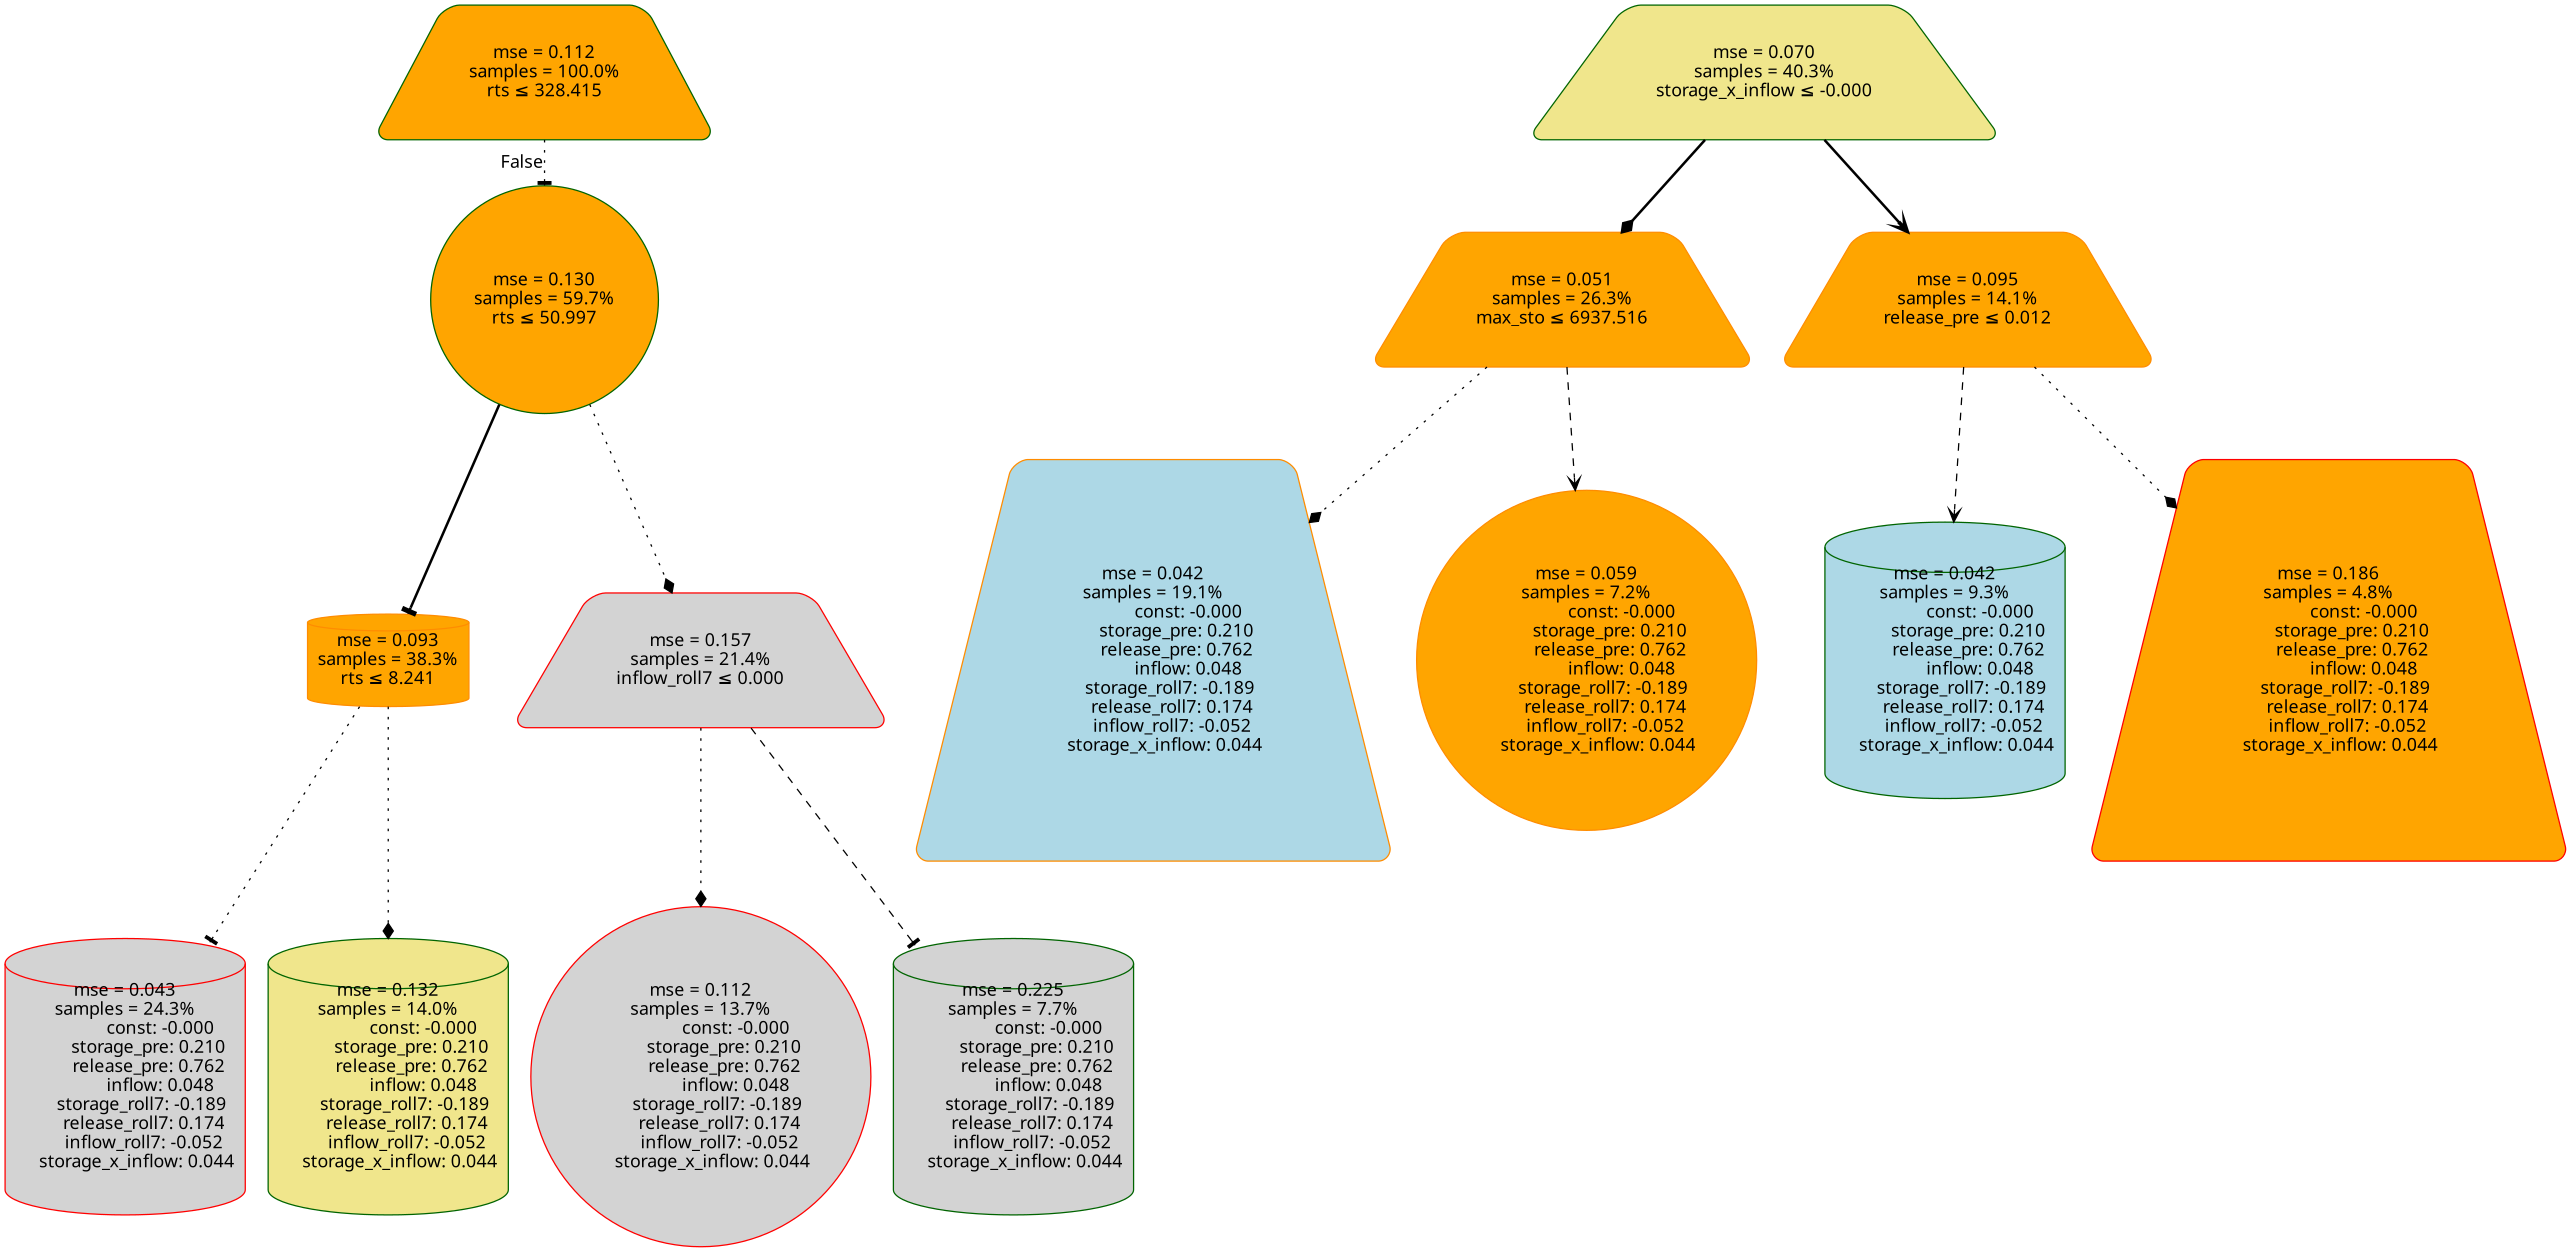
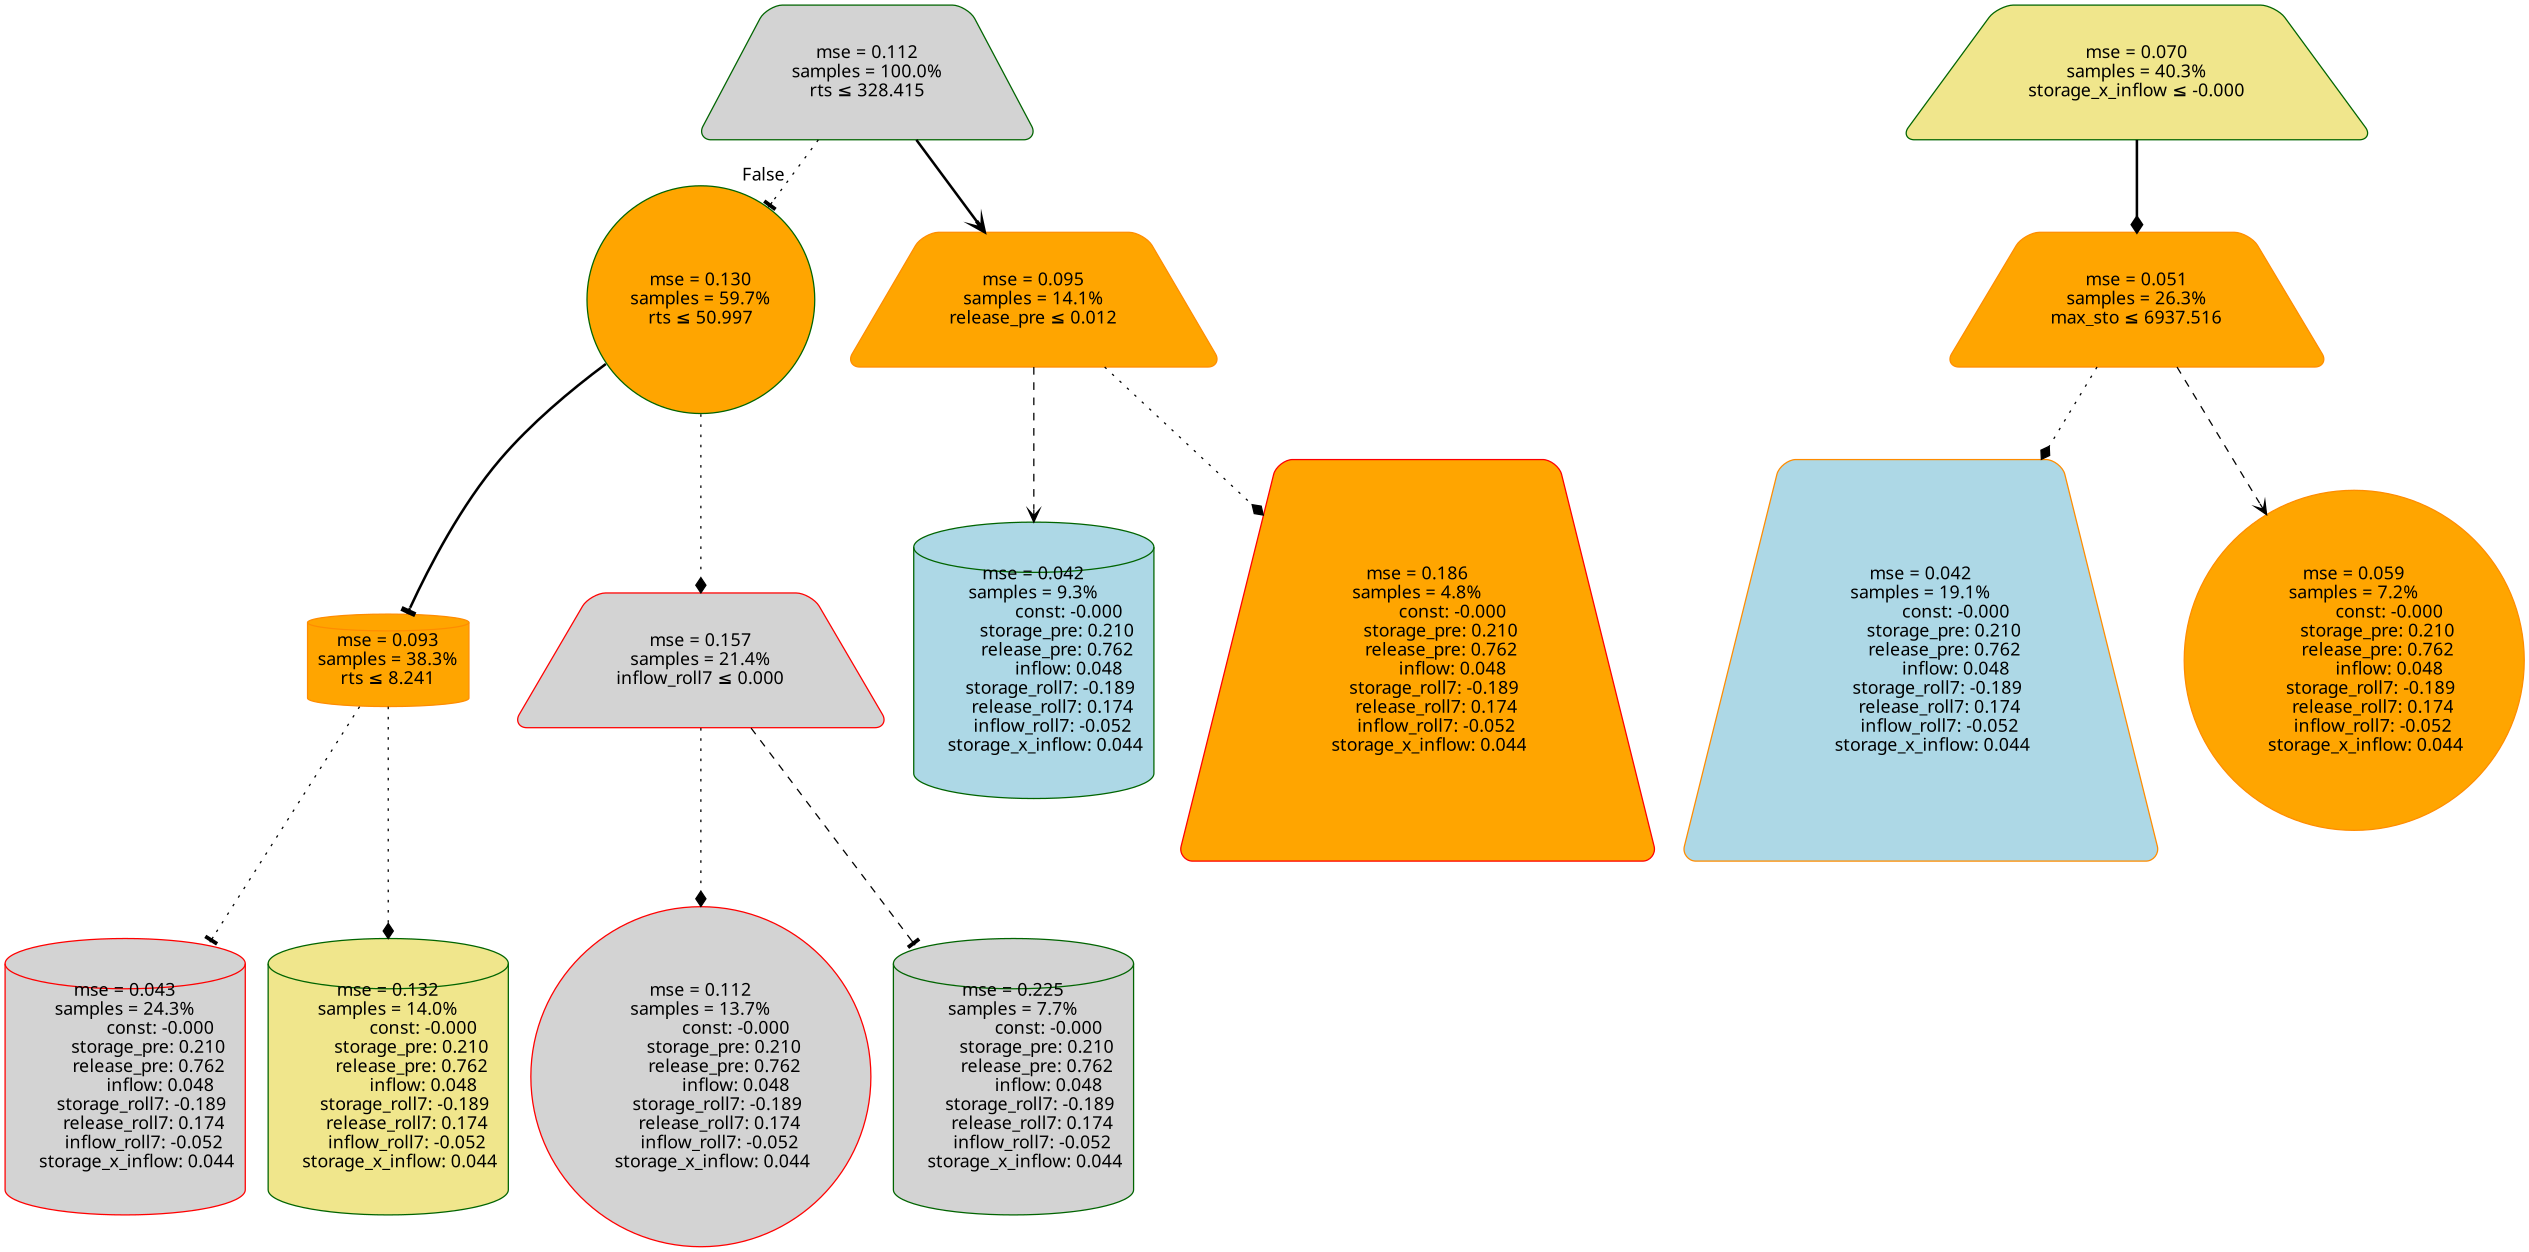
node "mse = 0.112 samples = 100.0% rts ≤ 328.415": fillcolor orange -> lightgrey
edge "mse = 0.070 samples = 40.3% storage_x_inflow ≤ -0.000" -> "mse = 0.095 samples = 14.1% release_pre ≤ 0.012": now "mse = 0.112 samples = 100.0% rts ≤ 328.415" -> "mse = 0.095 samples = 14.1% release_pre ≤ 0.012"
